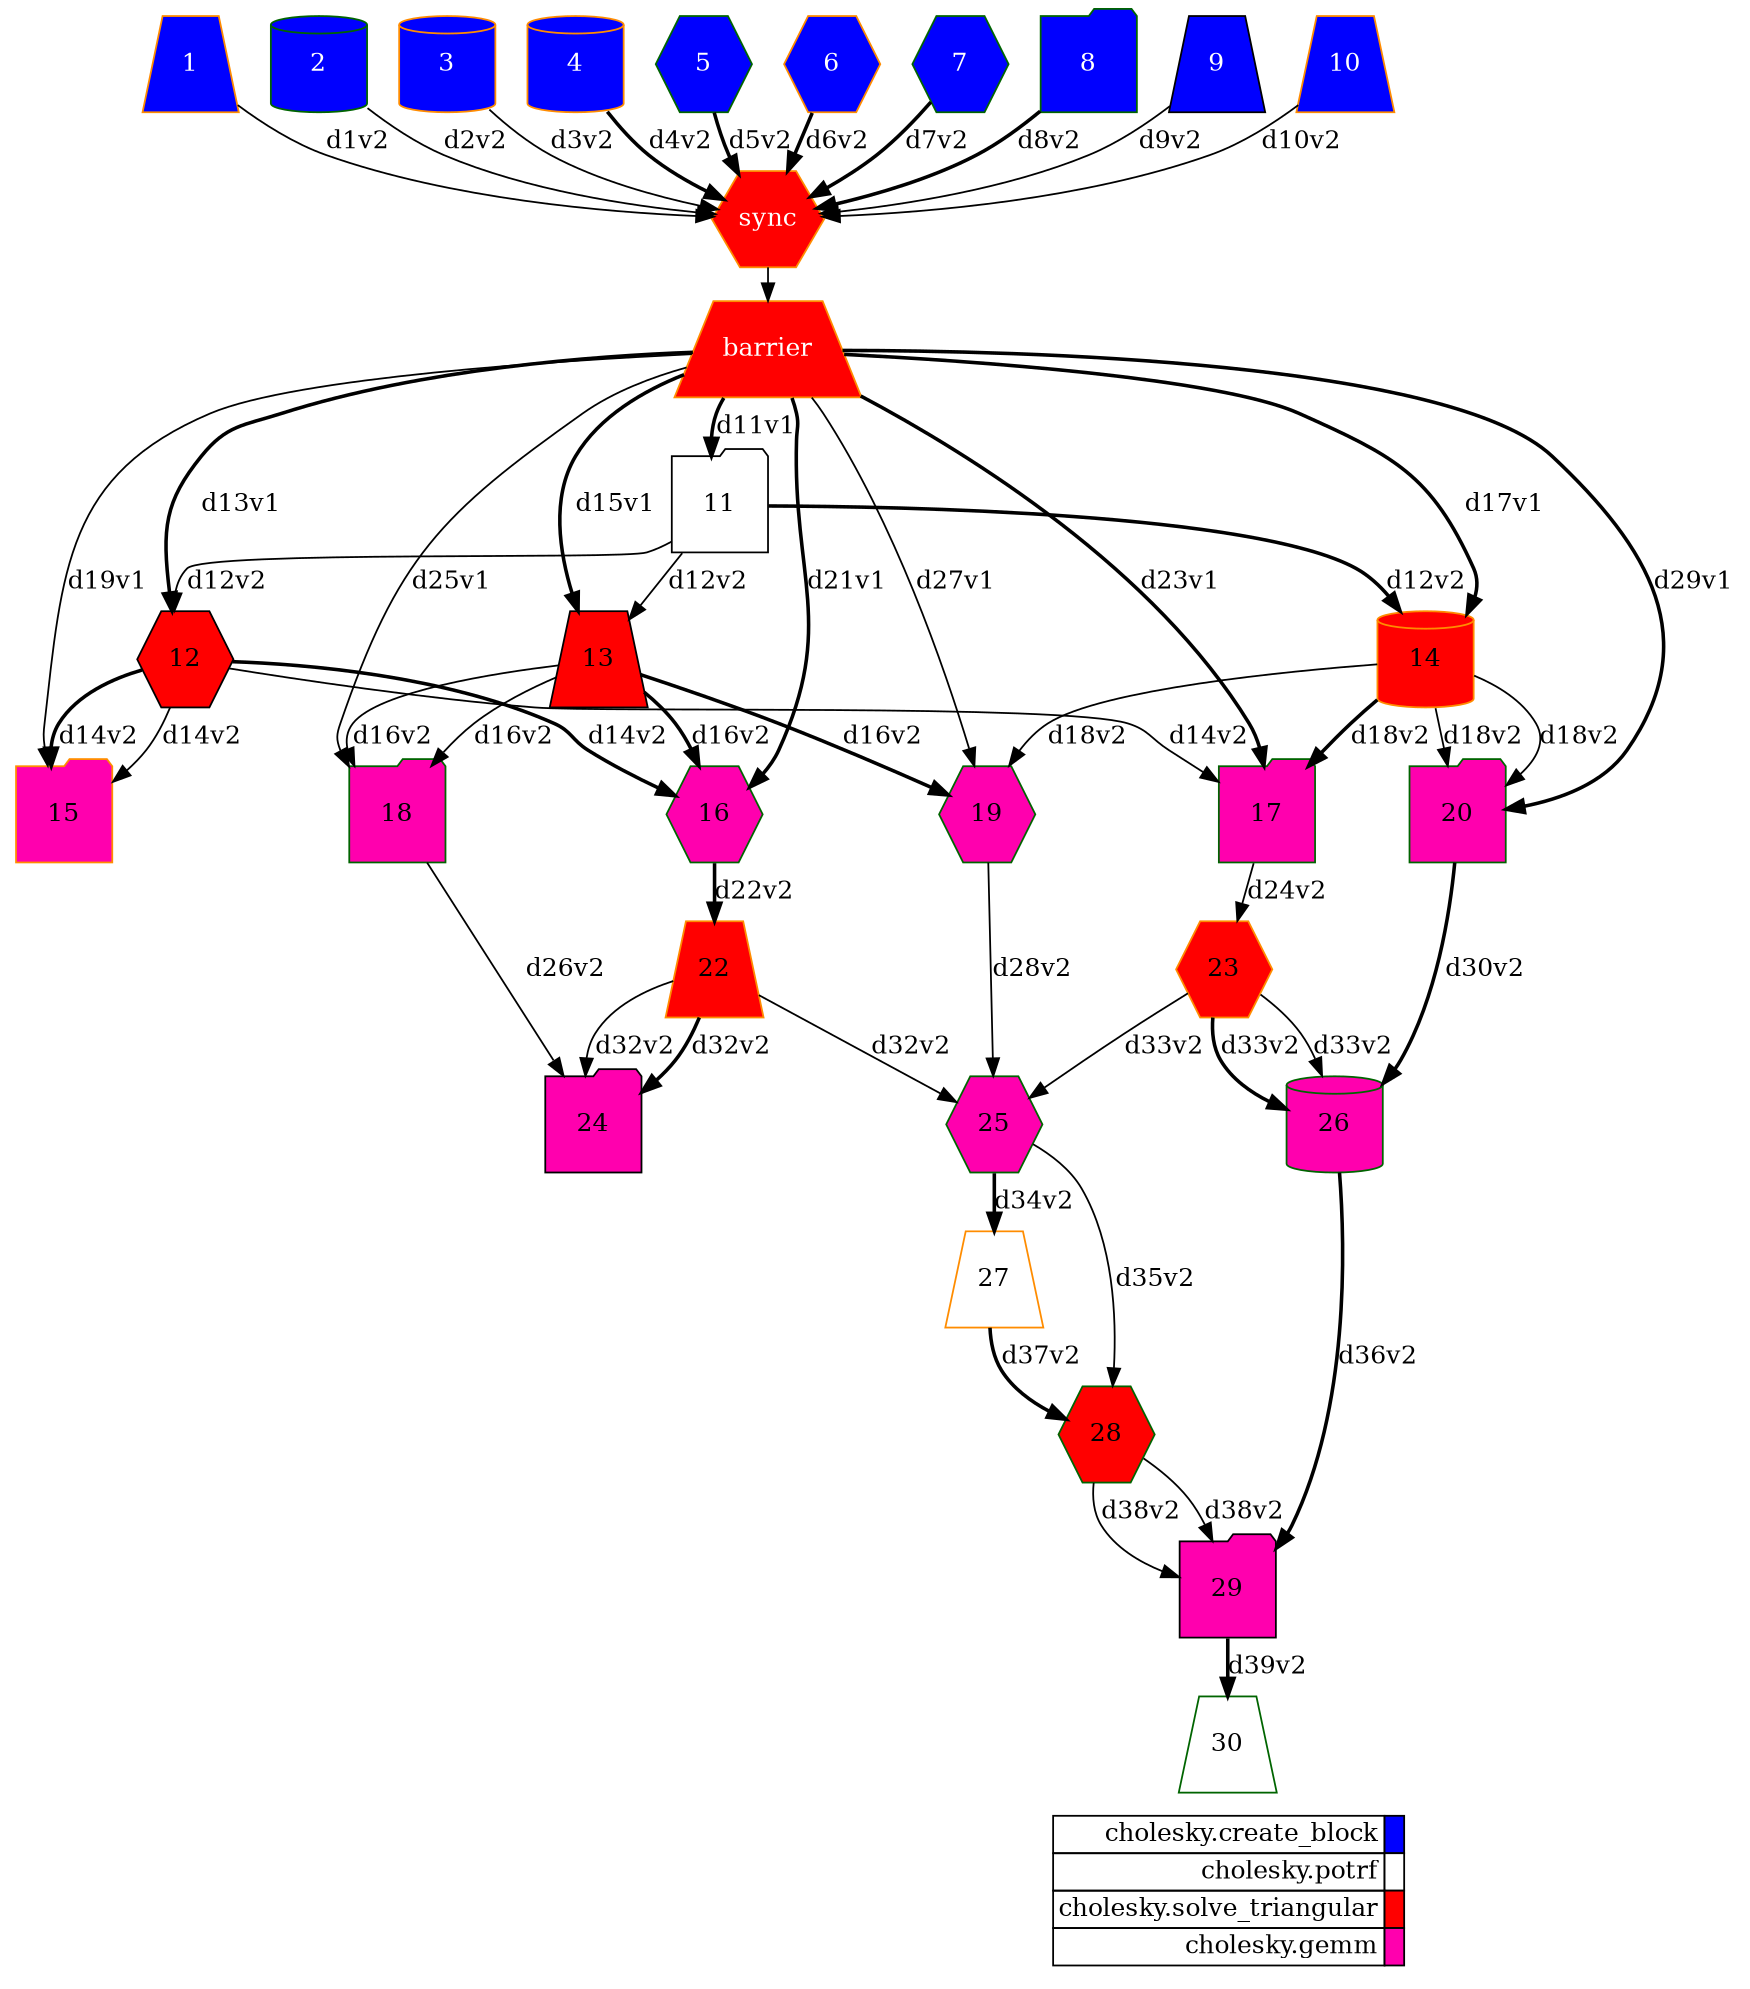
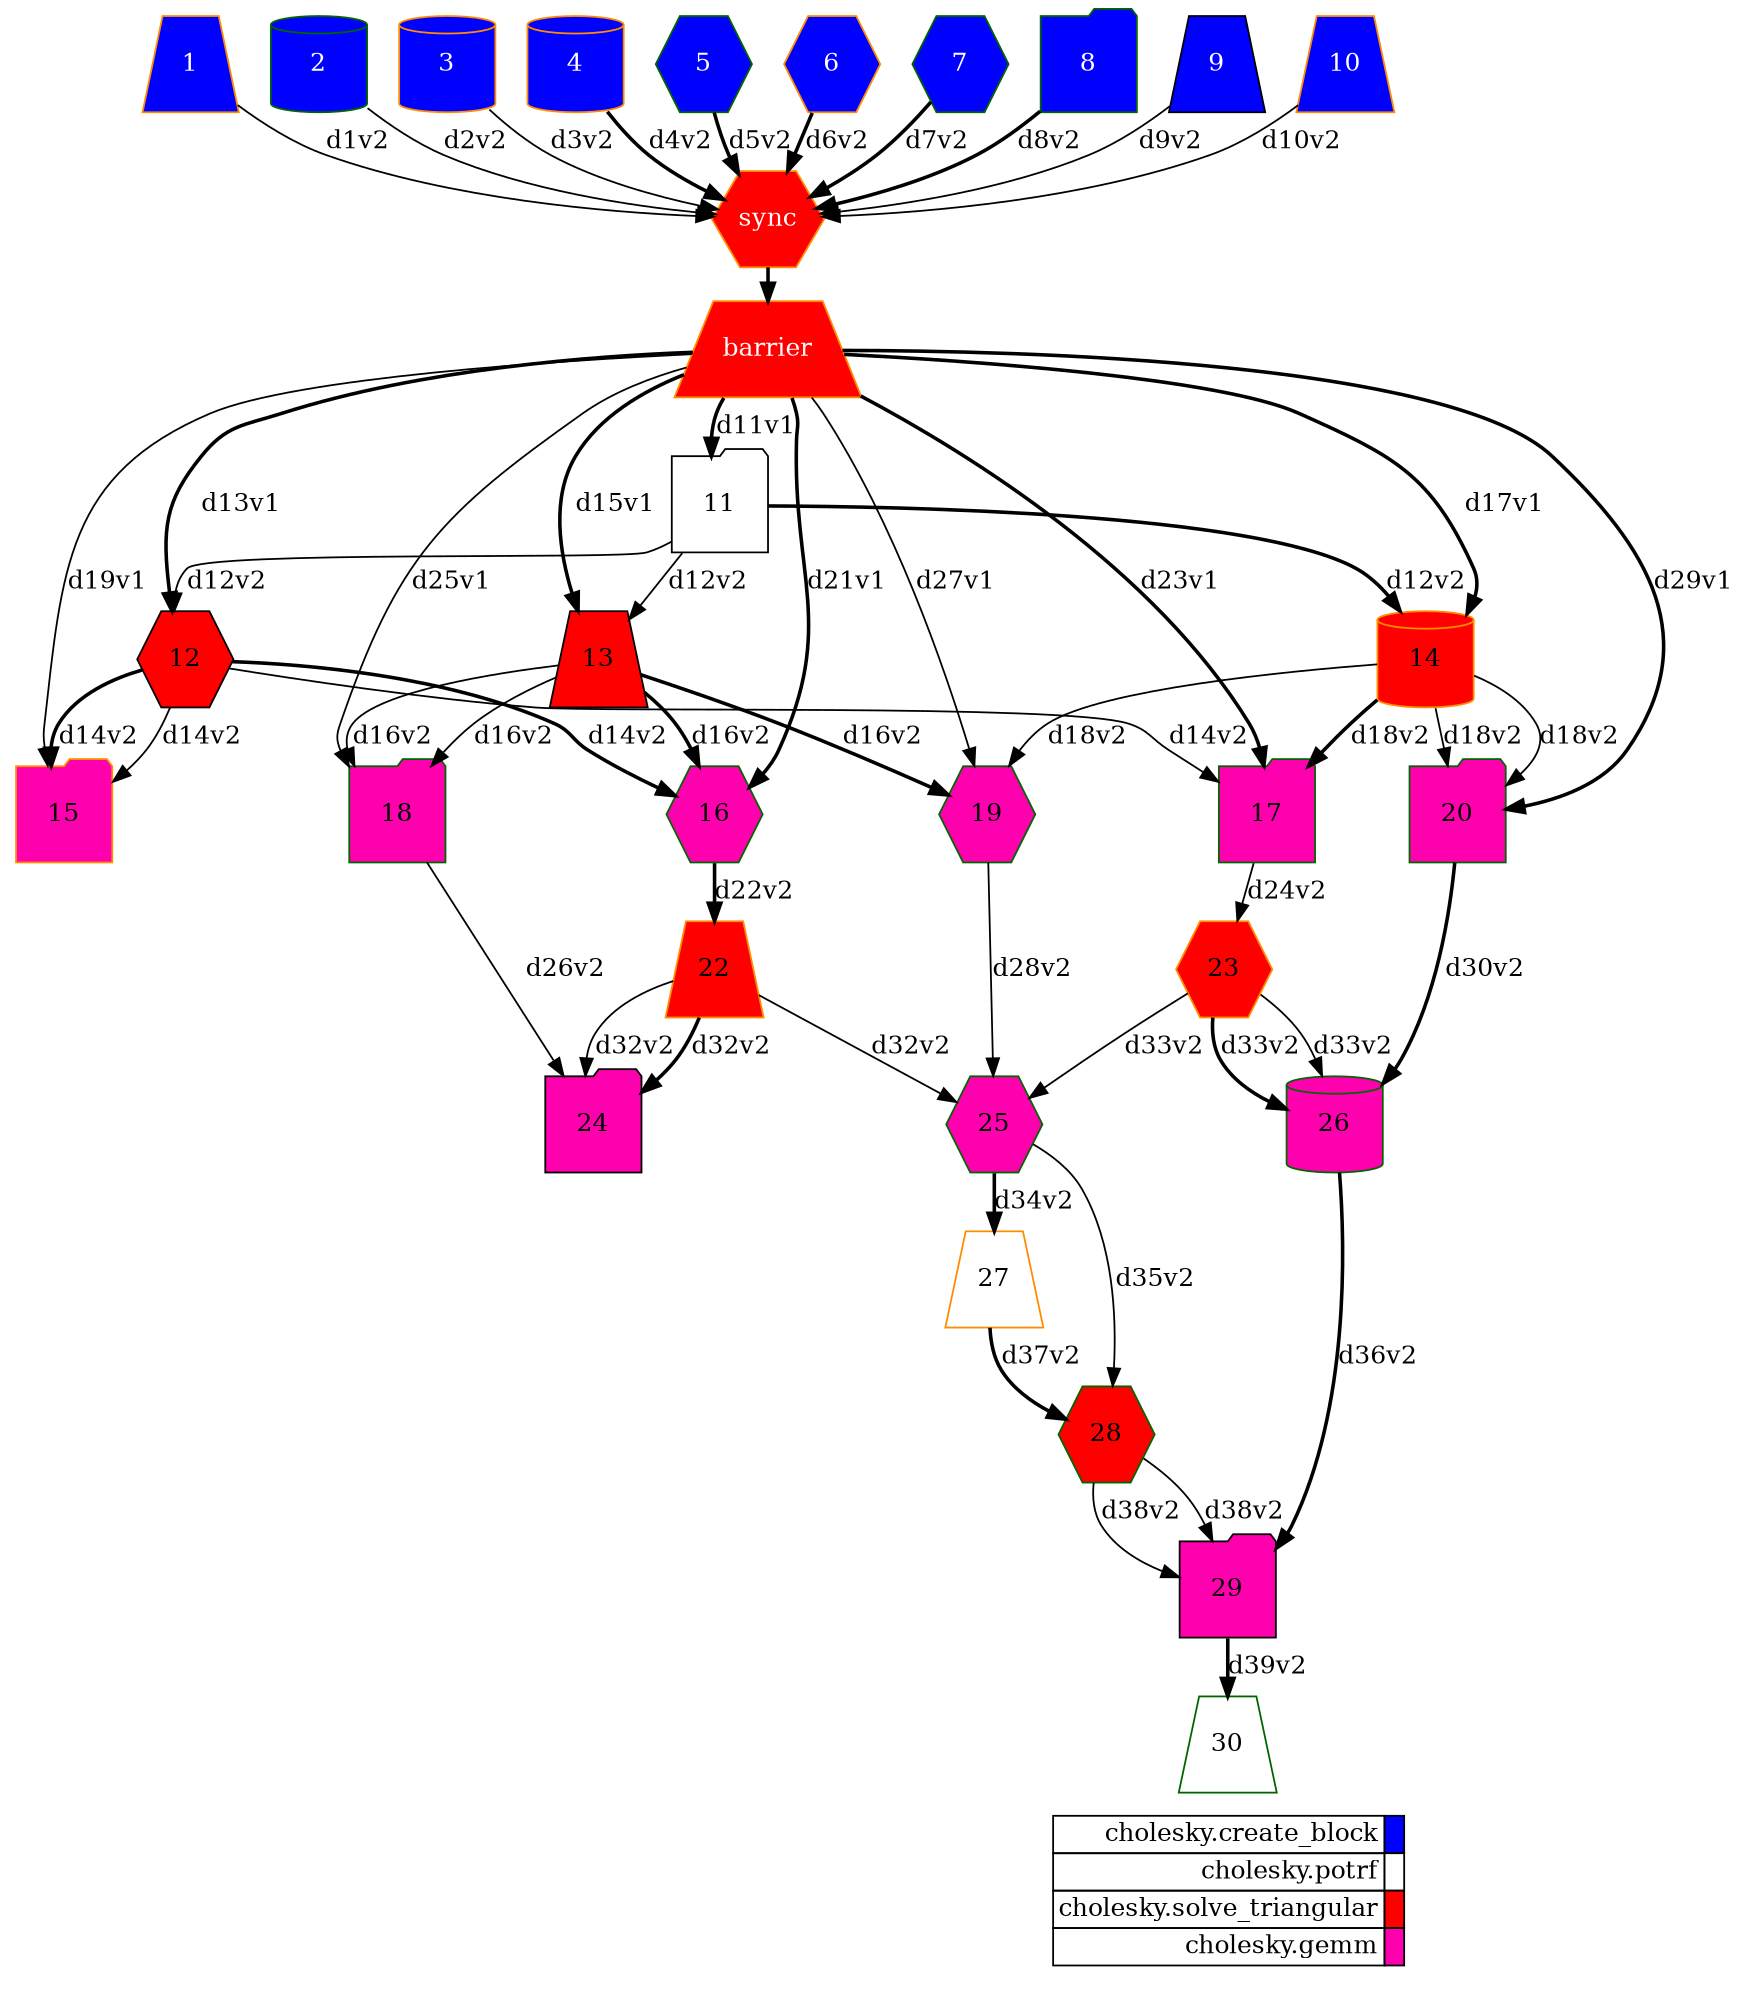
edge "sync" -> "barrier": style solid -> bold
